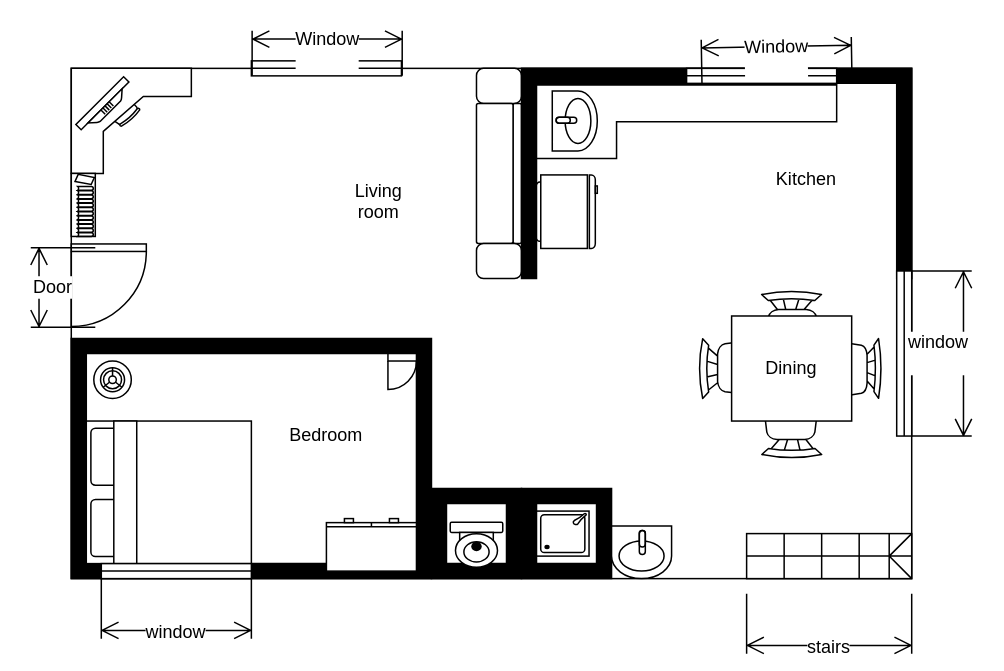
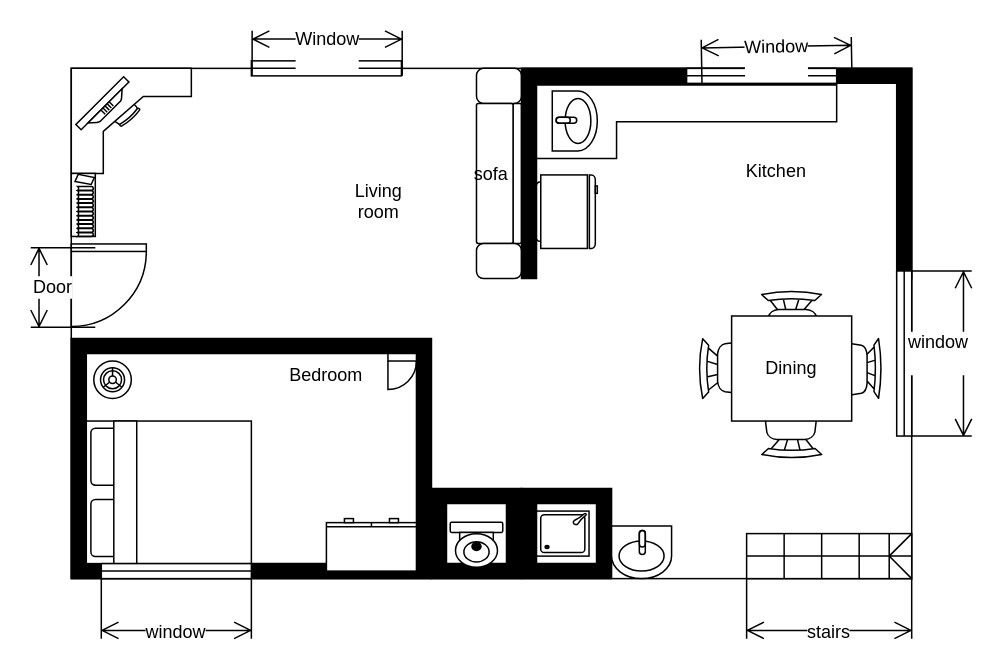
node "sofa": added
node "Kitchen": moved (806, 190) -> (776, 182)
node "Bedroom": moved (326, 436) -> (326, 376)
node "stairs": moved (829, 623) -> (829, 608)
